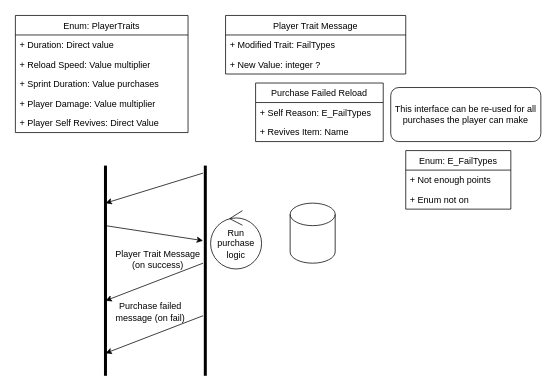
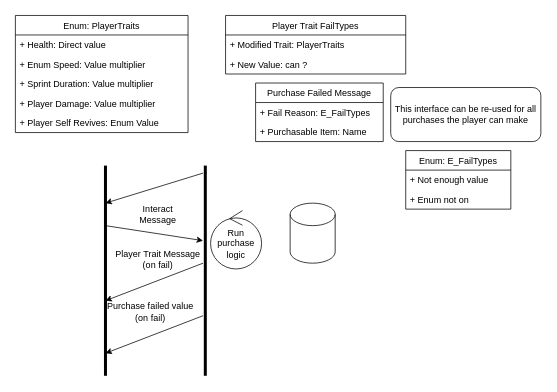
node "Player Trait Message": label "Player Trait Message" -> "Player Trait FailTypes"
node "+ Duration: Direct value": label "+ Duration: Direct value" -> "+ Health: Direct value"
node "+ Modified Trait: FailTypes": label "+ Modified Trait: FailTypes" -> "+ Modified Trait: PlayerTraits"
node "+ Reload Speed: Value multiplier": label "+ Reload Speed: Value multiplier" -> "+ Enum Speed: Value multiplier"
node "+ New Value: integer ?": label "+ New Value: integer ?" -> "+ New Value: can ?"
node "+ Sprint Duration: Value purchases": label "+ Sprint Duration: Value purchases" -> "+ Sprint Duration: Value multiplier"
node "Purchase Failed Reload": label "Purchase Failed Reload" -> "Purchase Failed Message"
node "+ Self Reason: E_FailTypes": label "+ Self Reason: E_FailTypes" -> "+ Fail Reason: E_FailTypes"
node "+ Player Self Revives: Direct Value": label "+ Player Self Revives: Direct Value" -> "+ Player Self Revives: Enum Value"
node "+ Revives Item: Name": label "+ Revives Item: Name" -> "+ Purchasable Item: Name"
node "+ Not enough points": label "+ Not enough points" -> "+ Not enough value"
node "Interact Message": added
node "Player Trait Message (on success)": label "Player Trait Message (on success)" -> "Player Trait Message (on fail)"
node "Purchase failed message (on fail)": label "Purchase failed message (on fail)" -> "Purchase failed value (on fail)"
